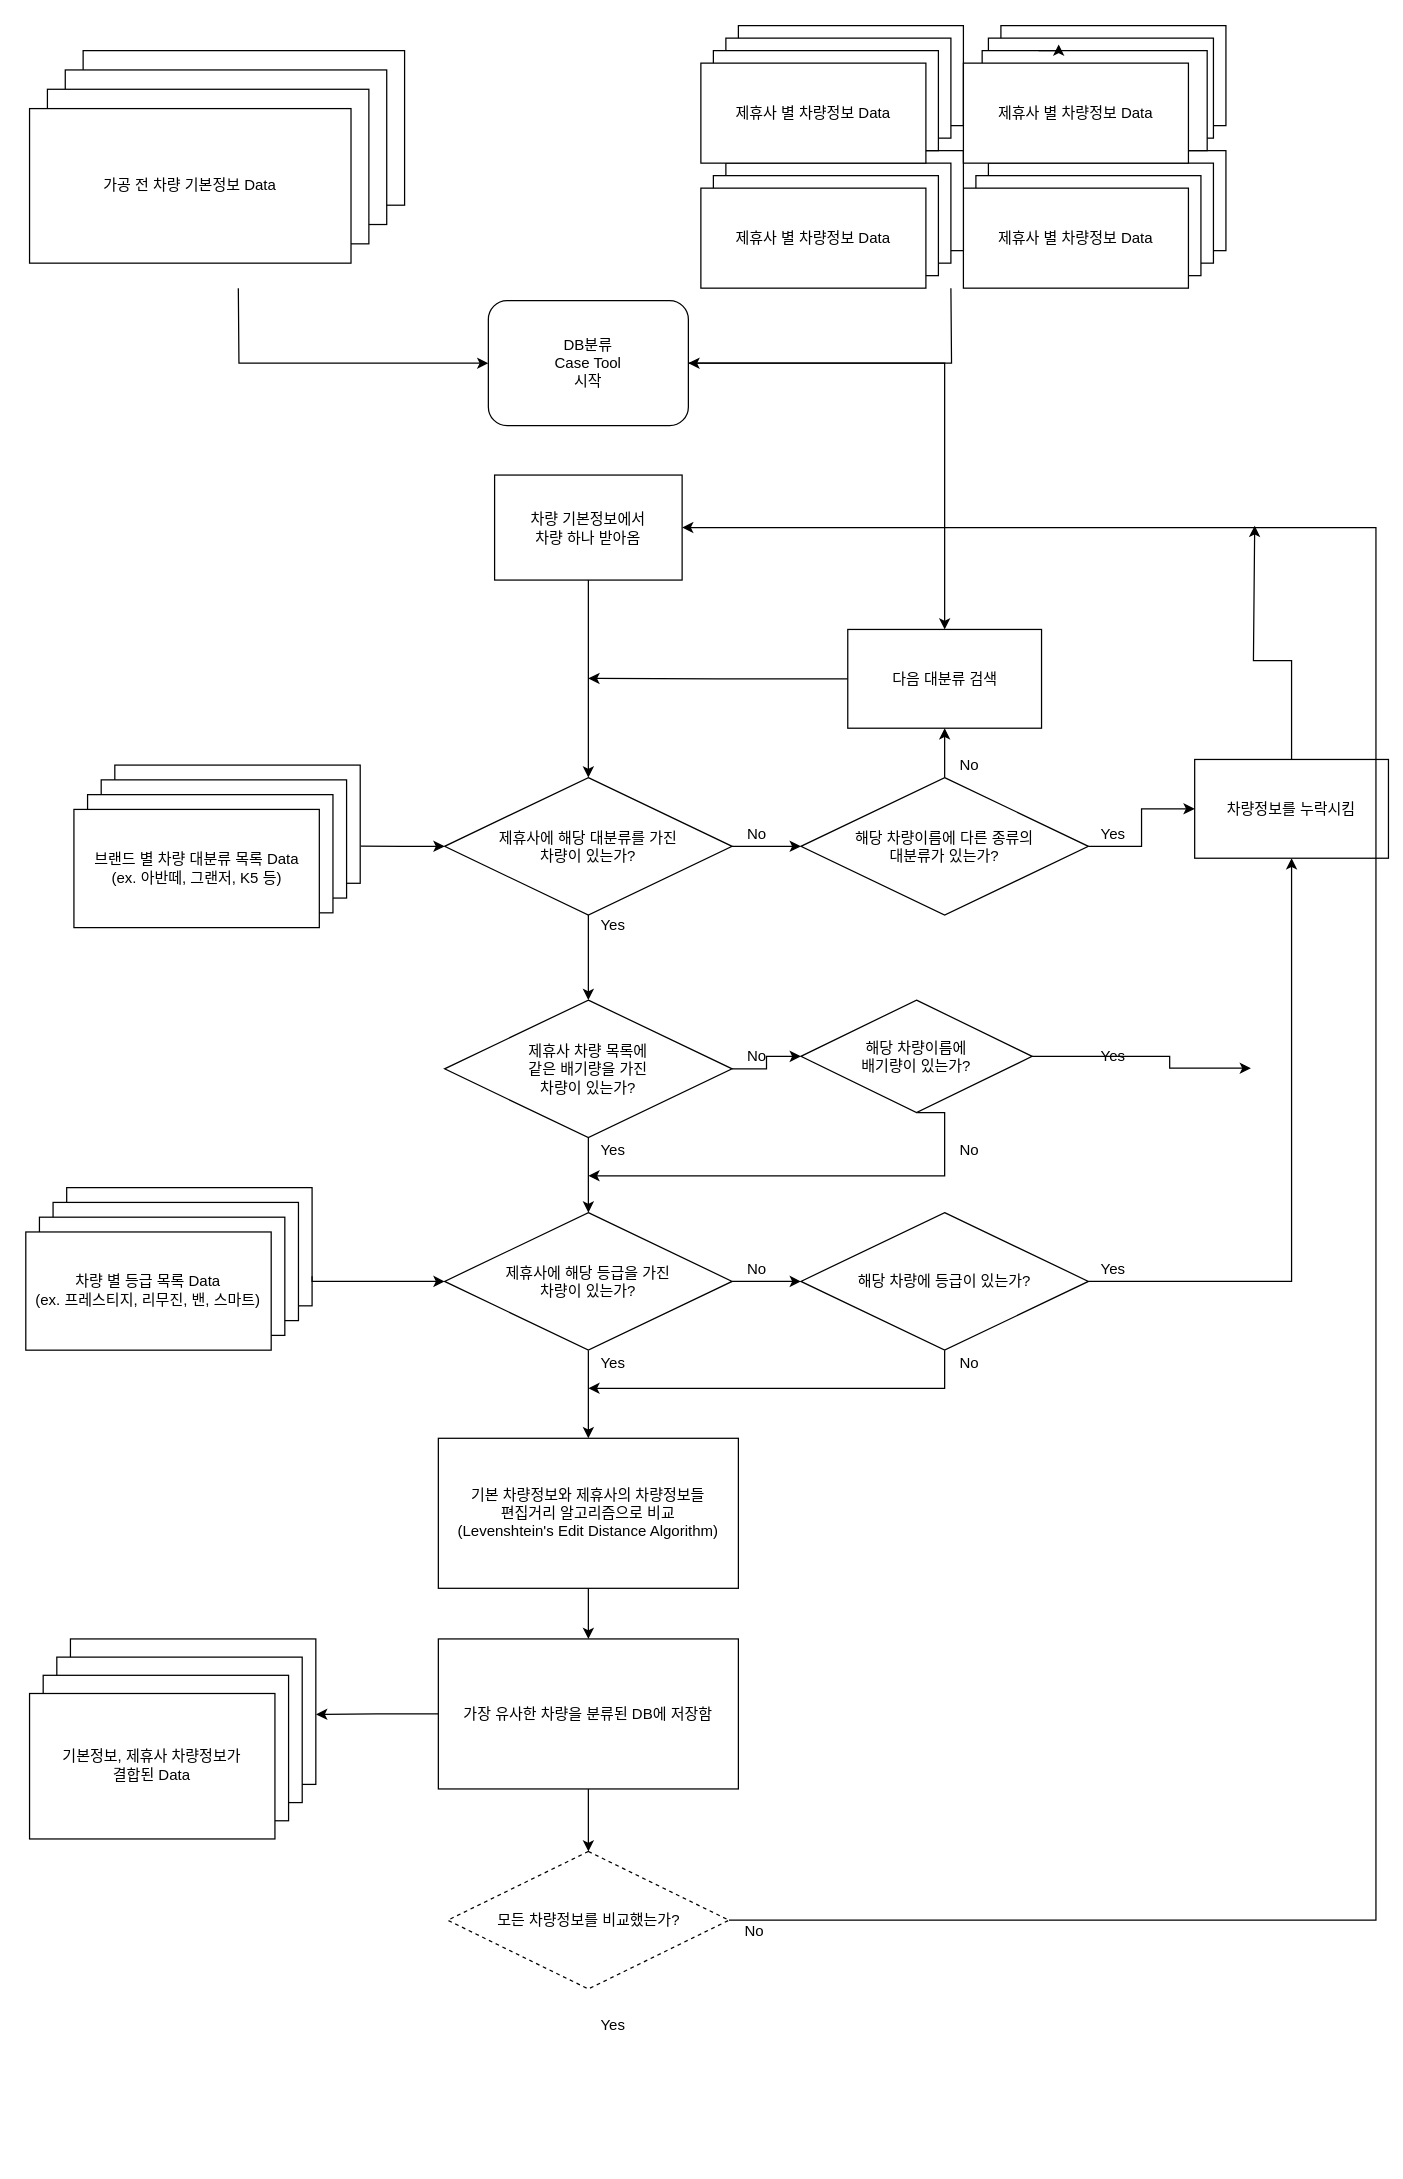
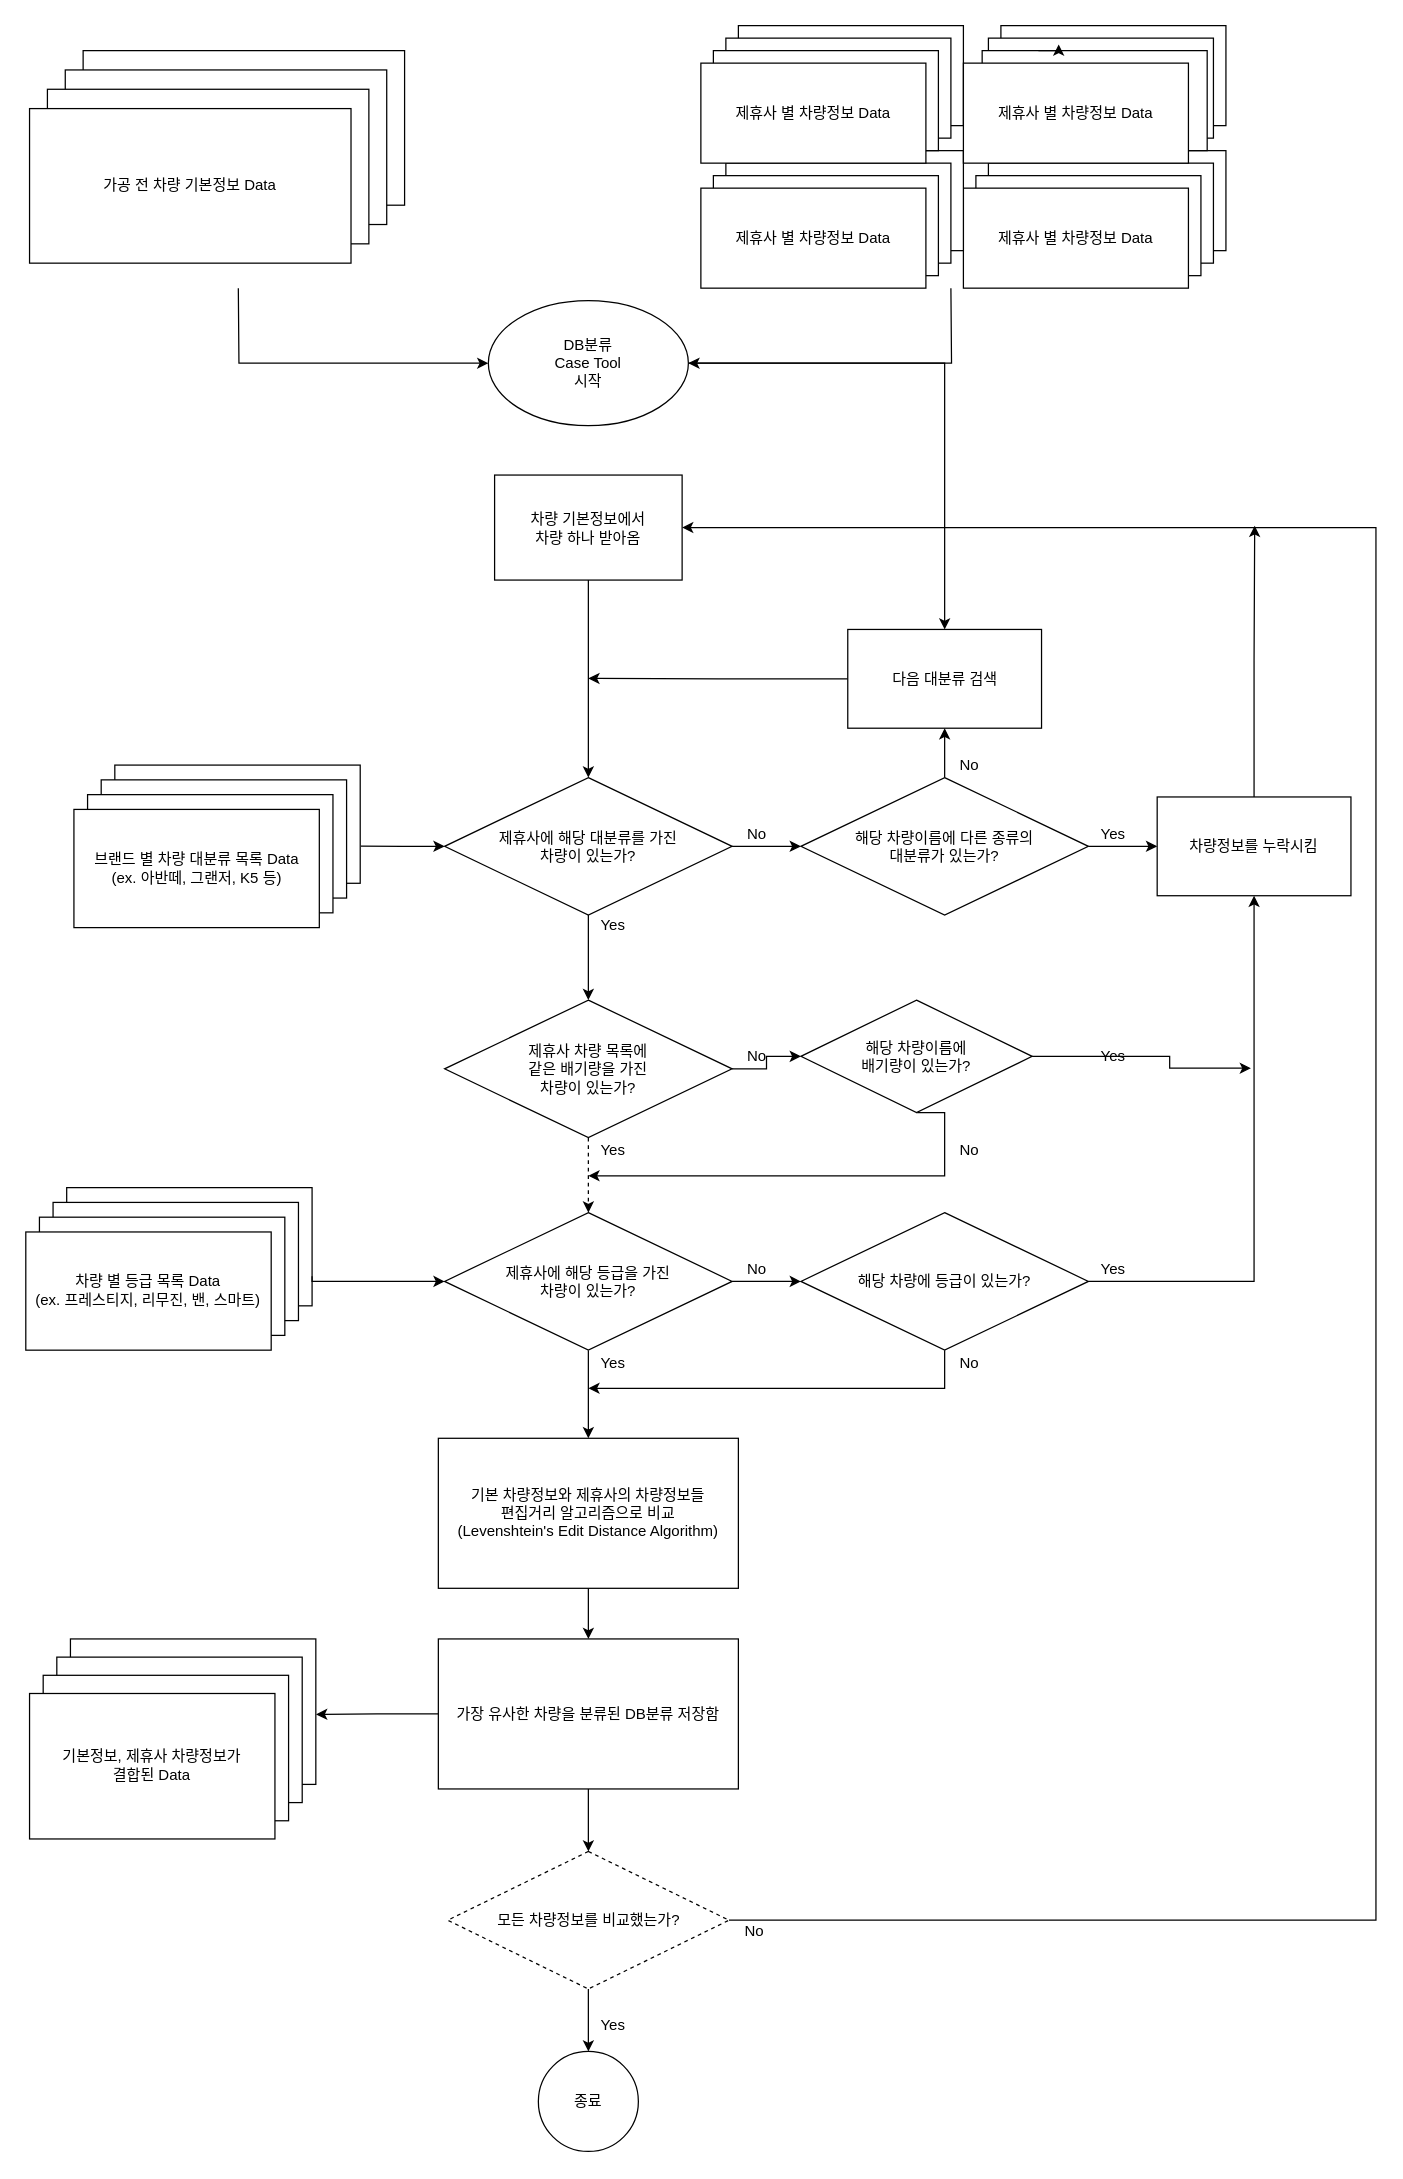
node "DB분류 Case Tool 시작": shape rounded rectangle -> ellipse
node "차량정보를 누락시킴": moved (1291, 809) -> (1254, 846)
edge "제휴사 차량 목록에 같은 배기량을 가진 차량이 있는가?" -> "제휴사에 해당 등급을 가진 차량이 있는가?": style solid -> dashed
node "가장 유사한 차량을 분류된 DB에 저장함": label "가장 유사한 차량을 분류된 DB에 저장함" -> "가장 유사한 차량을 분류된 DB분류 저장함"
edge "모든 차량정보를 비교했는가?" -> "종료": added
node "종료": added
